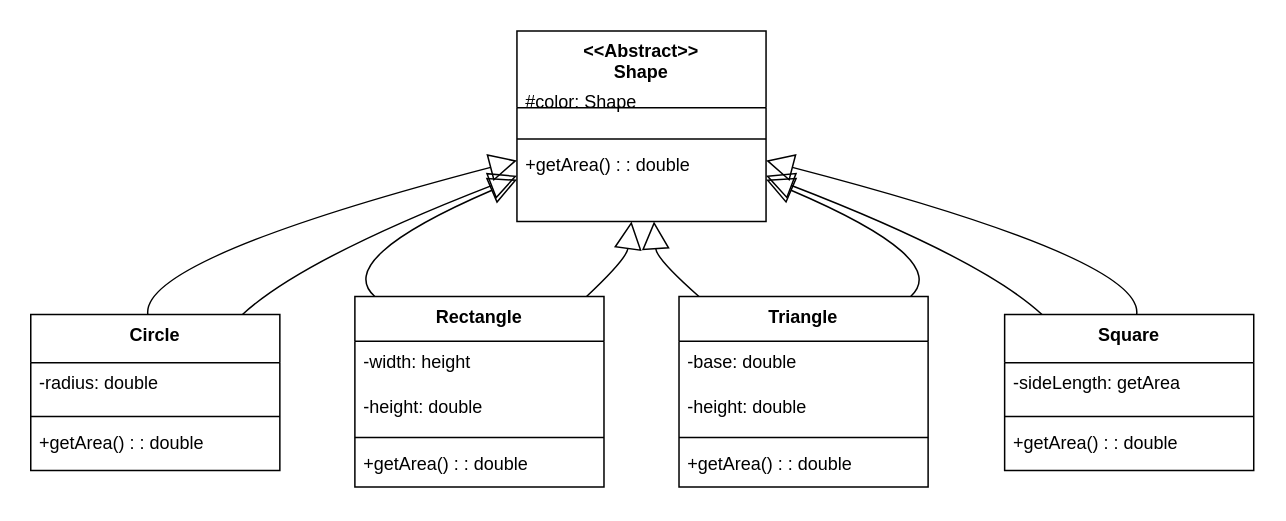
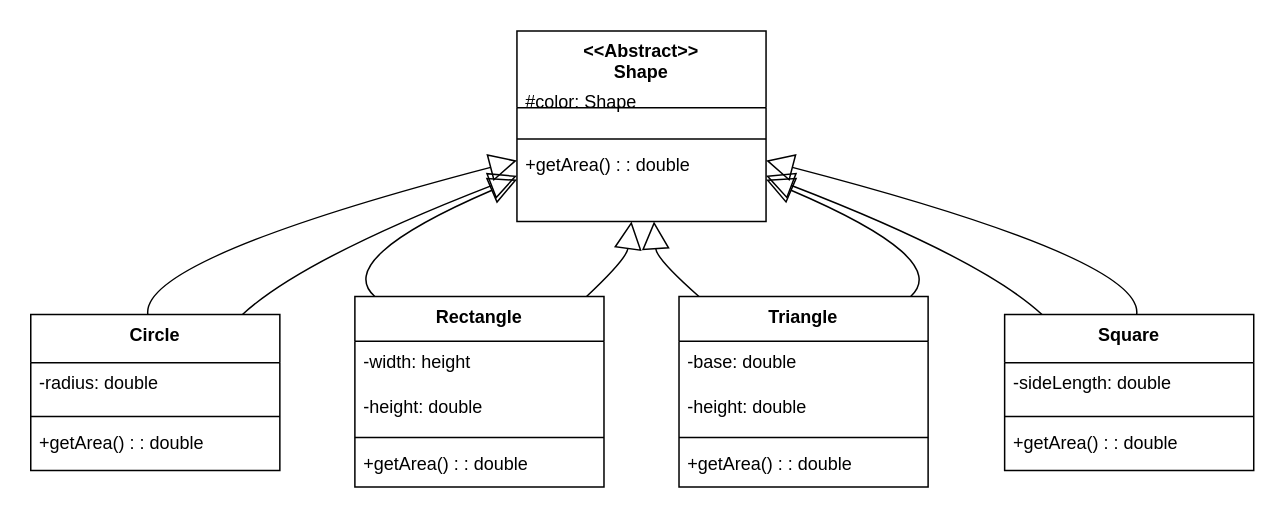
node "-sideLength: getArea": label "-sideLength: getArea" -> "-sideLength: double"
